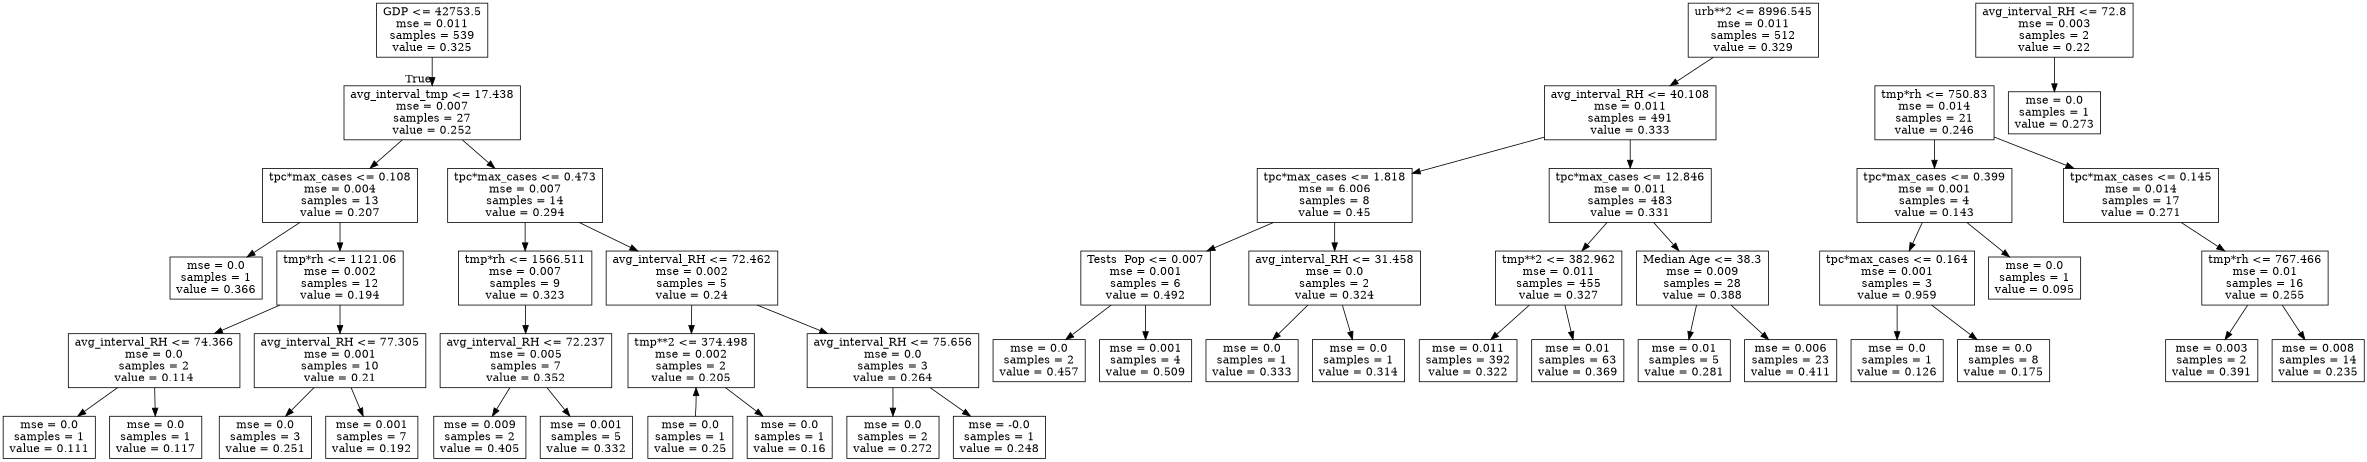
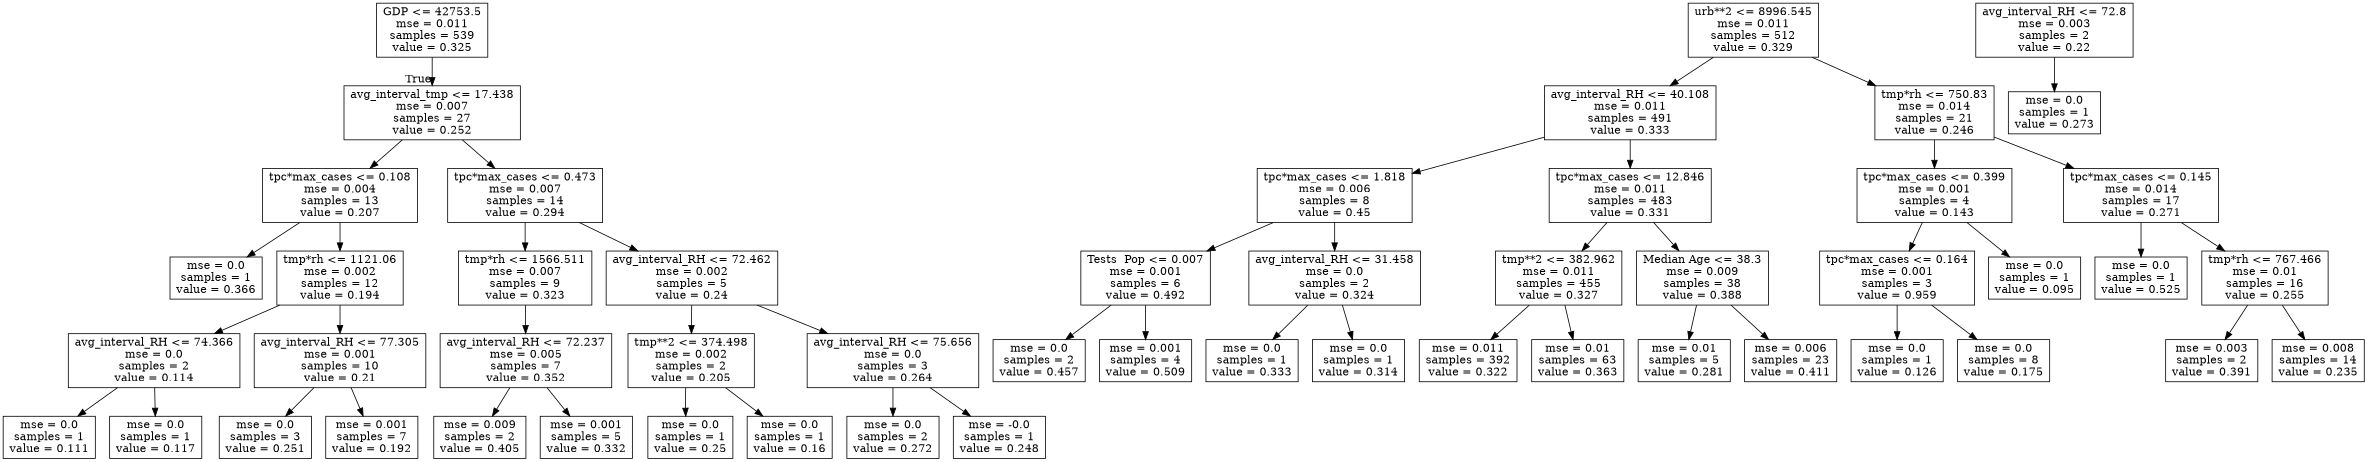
edge "urb**2 <= 8996.545 mse = 0.011 samples = 512 value = 0.329" -> "tmp*rh <= 750.83 mse = 0.014 samples = 21 value = 0.246": added
node "tpc*max_cases <= 1.818 mse = 6.006 samples = 8 value = 0.45": label "tpc*max_cases <= 1.818 mse = 6.006 samples = 8 value = 0.45" -> "tpc*max_cases <= 1.818 mse = 0.006 samples = 8 value = 0.45"
node "Median Age <= 38.3 mse = 0.009 samples = 28 value = 0.388": label "Median Age <= 38.3 mse = 0.009 samples = 28 value = 0.388" -> "Median Age <= 38.3 mse = 0.009 samples = 38 value = 0.388"
node "mse = 0.0 samples = 1 value = 0.525": added
node "mse = 0.01 samples = 63 value = 0.369": label "mse = 0.01 samples = 63 value = 0.369" -> "mse = 0.01 samples = 63 value = 0.363"
edge "mse = 0.0 samples = 1 value = 0.25" -> "tmp**2 <= 374.498 mse = 0.002 samples = 2 value = 0.205": reversed
